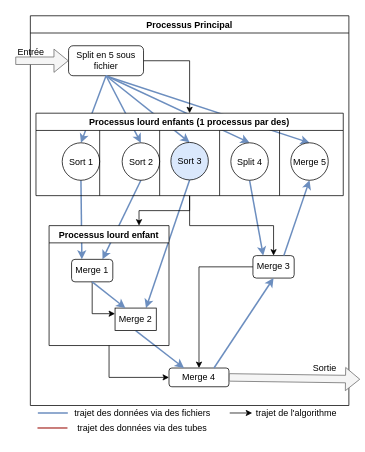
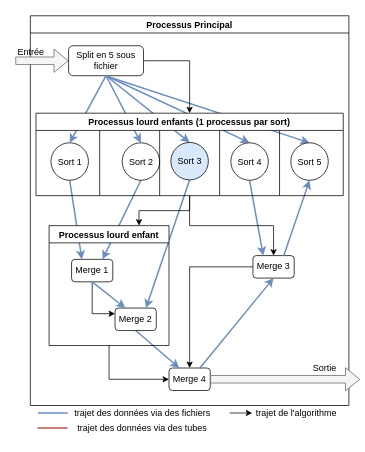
node "Processus lourd enfants (1 processus par des)": label "Processus lourd enfants (1 processus par des)" -> "Processus lourd enfants (1 processus par sort)"
node "Sort 1": moved (81, 161) -> (70, 161)
node "Split 4": label "Split 4" -> "Sort 4"
node "Merge 5": label "Merge 5" -> "Sort 5"
node "Merge 2": shape rectangle -> rounded rectangle
node "Merge 4": size 60x19 -> 41x23
